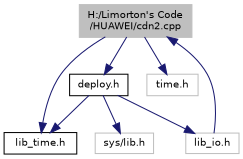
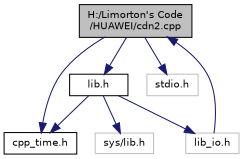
node "H:/Limorton's Code /HUAWEI/cdn2.cpp": color grey75 -> black
node "deploy.h": label "deploy.h" -> "lib.h"
node "time.h": label "time.h" -> "stdio.h"
node "lib_time.h": label "lib_time.h" -> "cpp_time.h"
